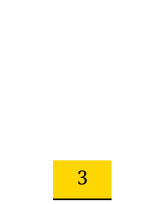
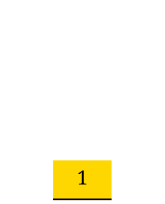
node "3": label "3" -> "1"
